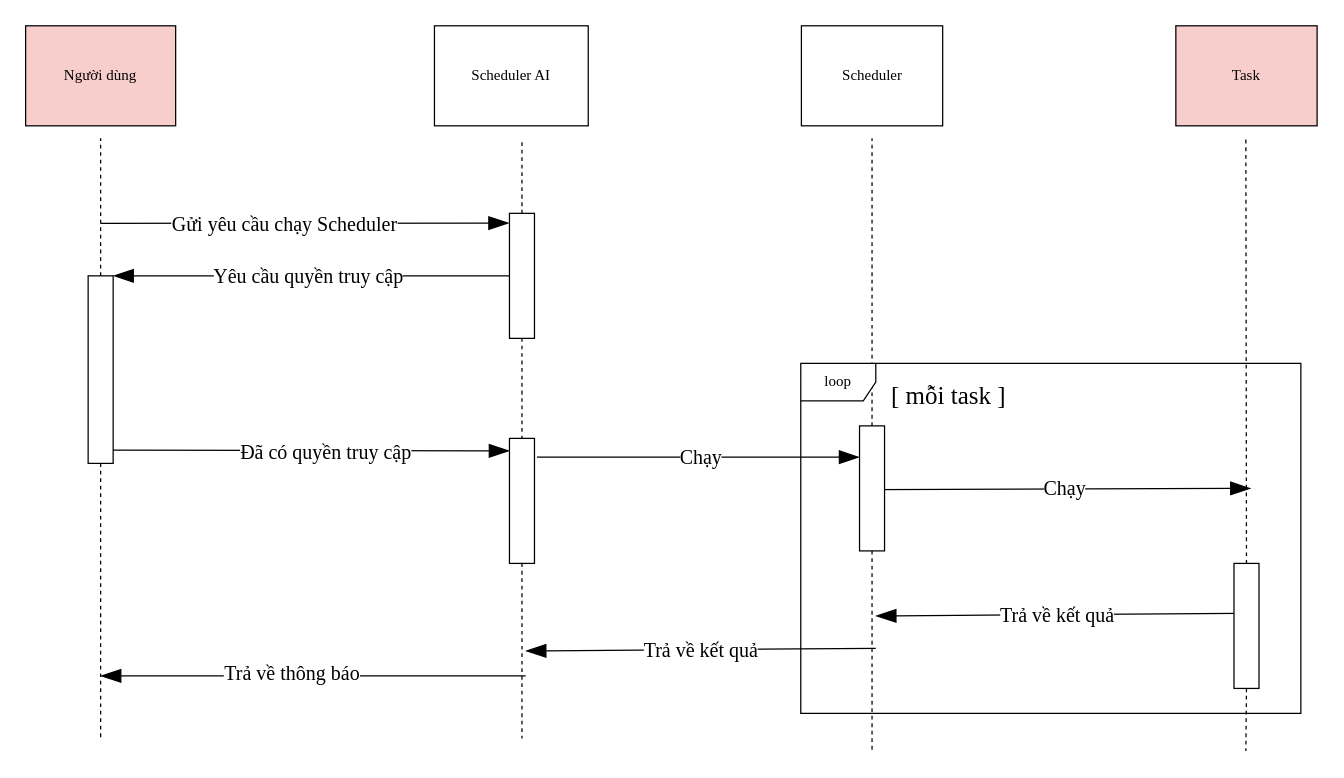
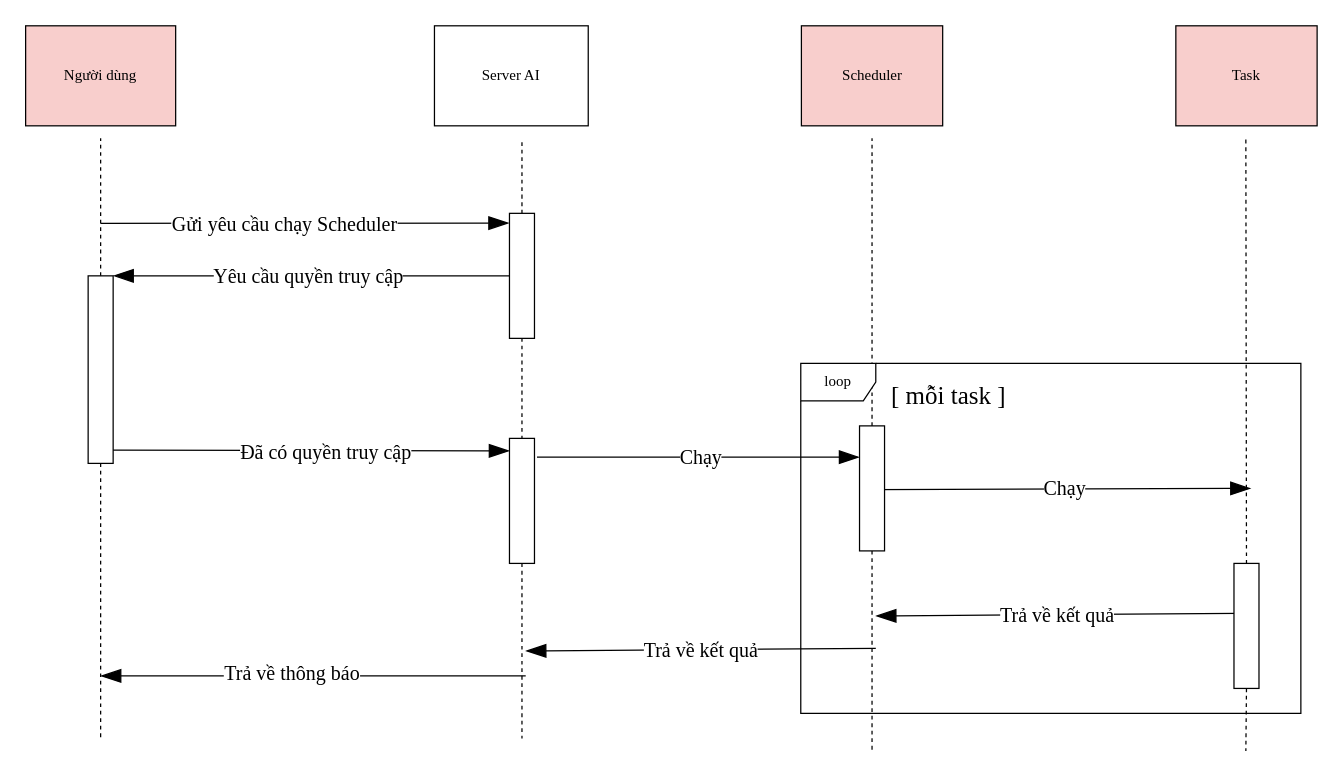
node "Scheduler AI": label "Scheduler AI" -> "Server AI"
node "Scheduler": fillcolor #ffffff -> #f8cecc
